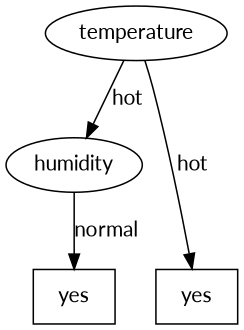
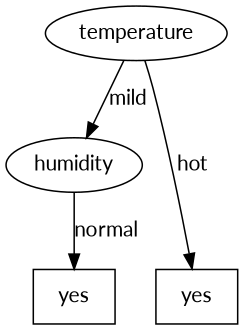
edge "temperature" -> "humidity": label "hot" -> "mild"
